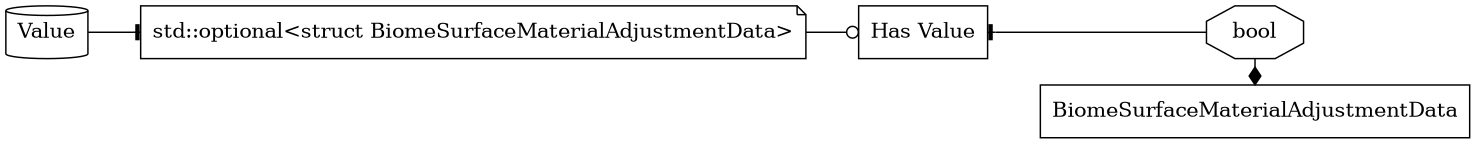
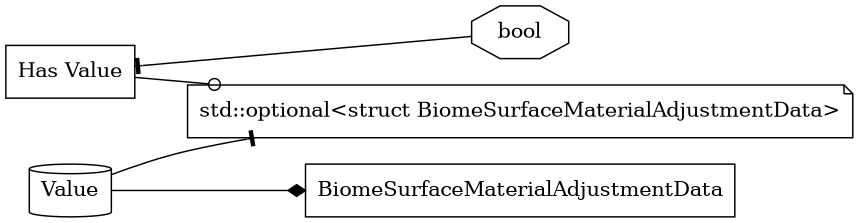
edge "std::optional<struct BiomeSurfaceMaterialAdjustmentData>" -> "Has Value": reversed
edge "bool" -> "BiomeSurfaceMaterialAdjustmentData": now "Value" -> "BiomeSurfaceMaterialAdjustmentData"
